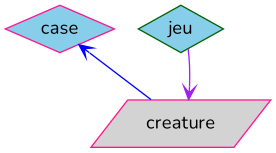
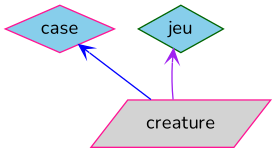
edge "jeu" -> "creature": reversed
